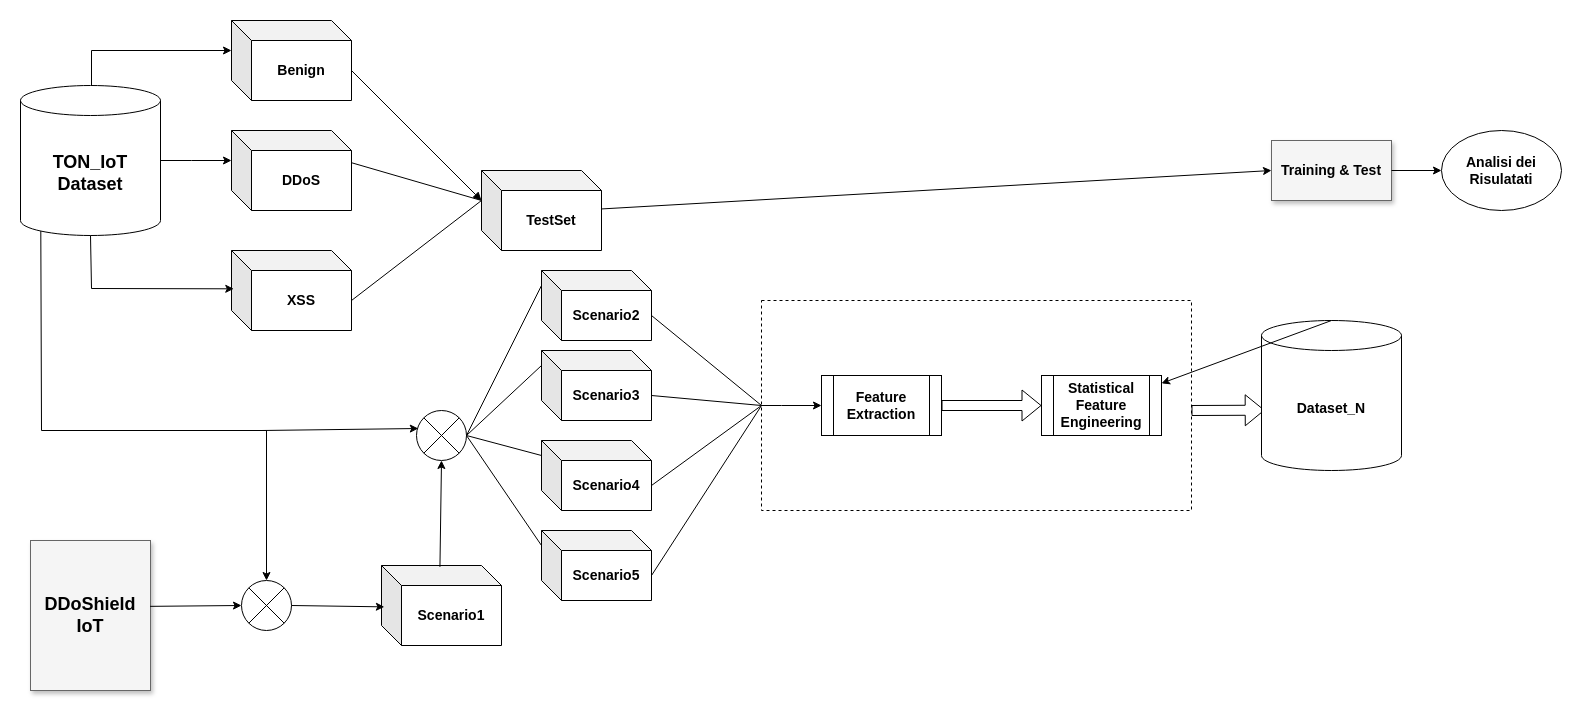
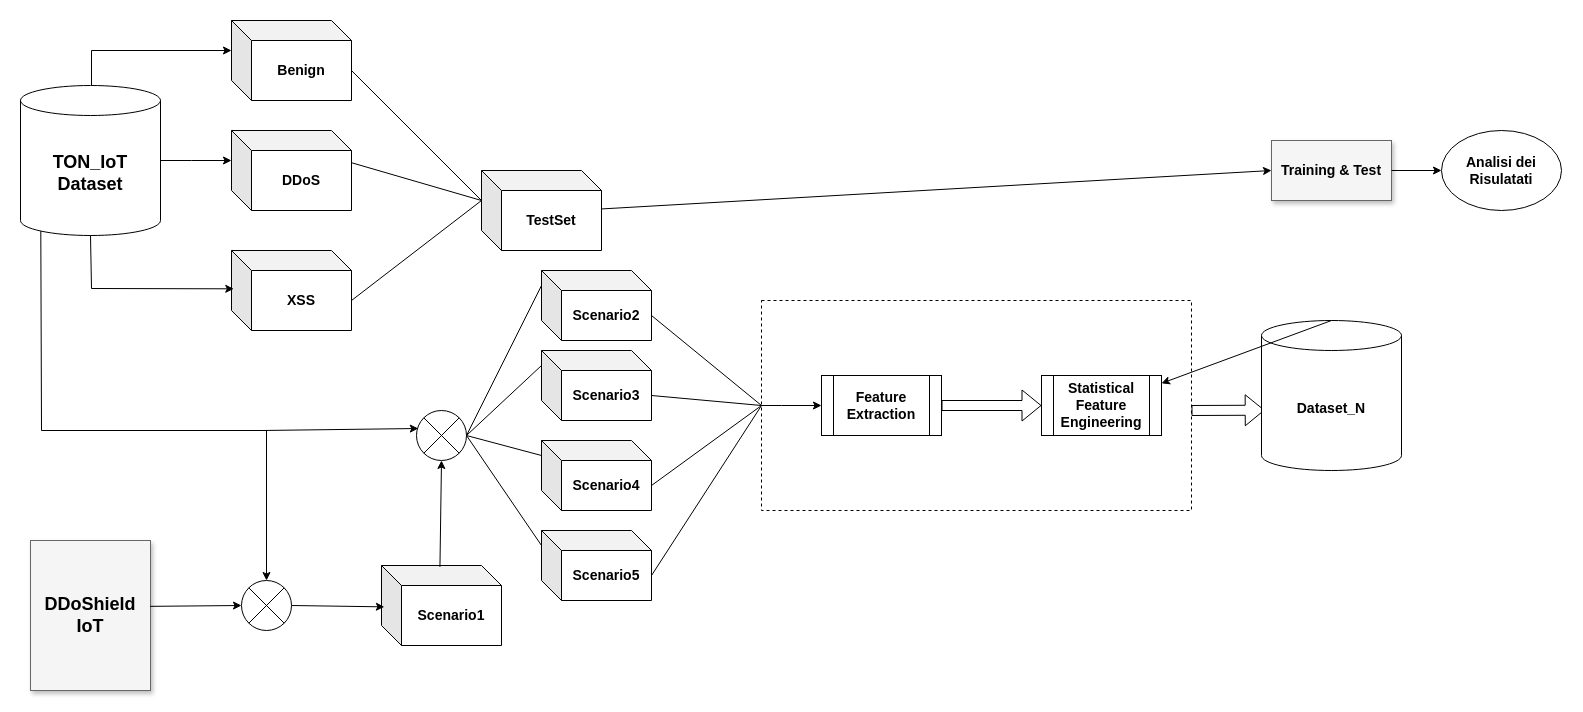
edge "Benign" -> "TestSet": arrowhead block -> none
